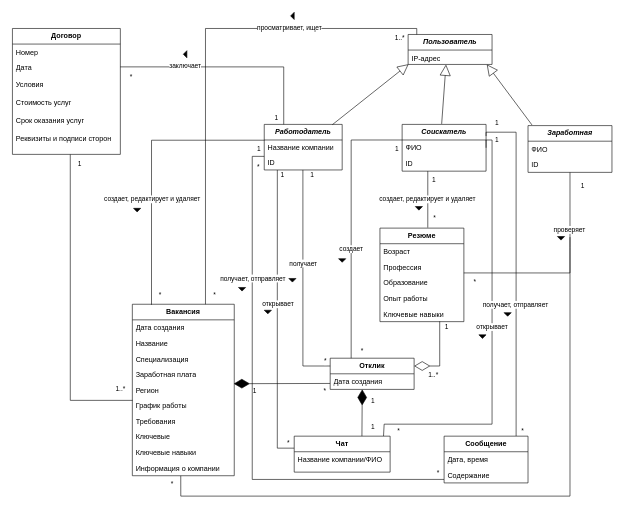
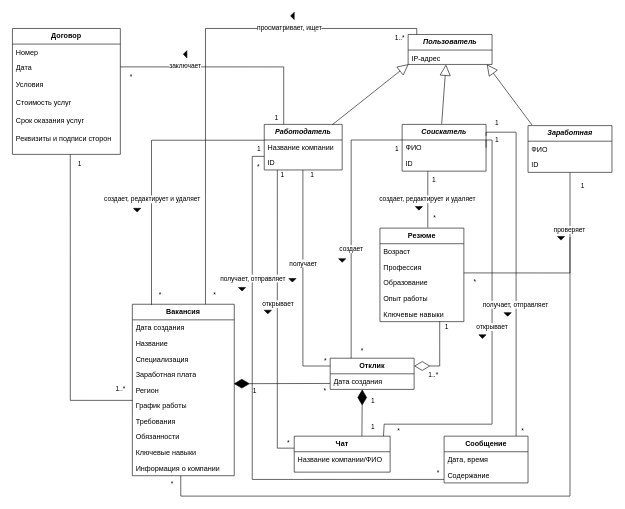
node "Ключевые": label "Ключевые" -> "Обязанности"
